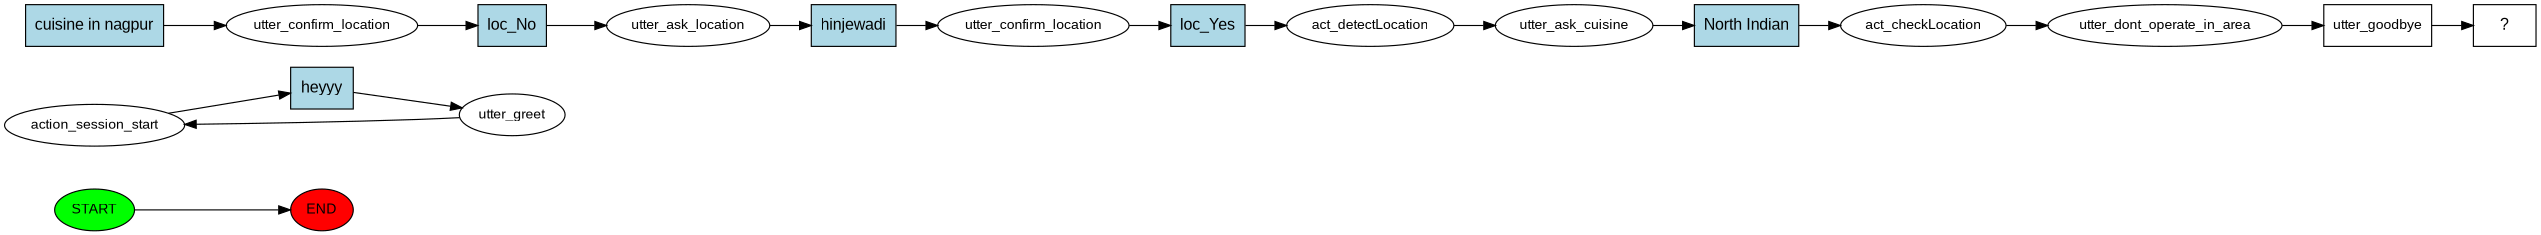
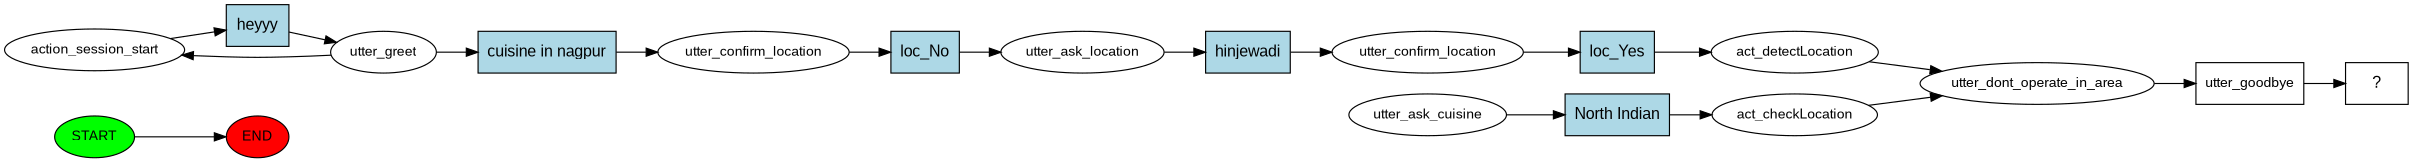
edge "act_detectLocation" -> "utter_ask_cuisine": now "act_detectLocation" -> "utter_dont_operate_in_area"
edge "utter_greet" -> "cuisine in nagpur": added
